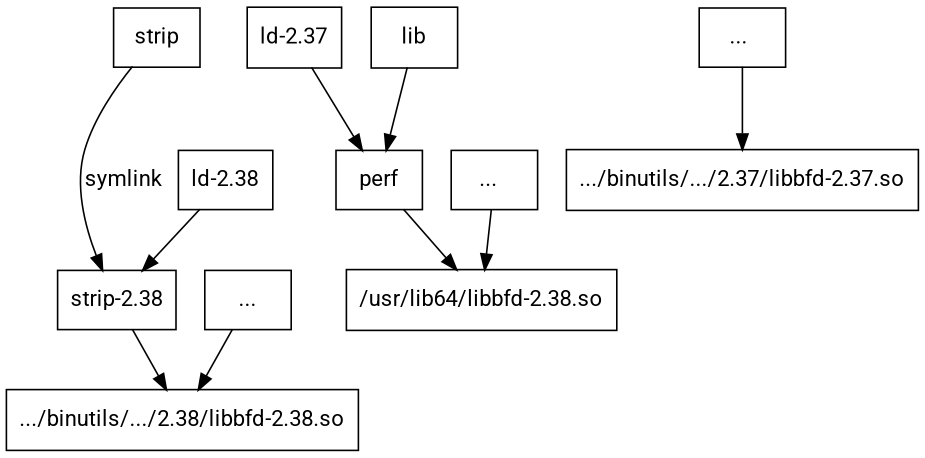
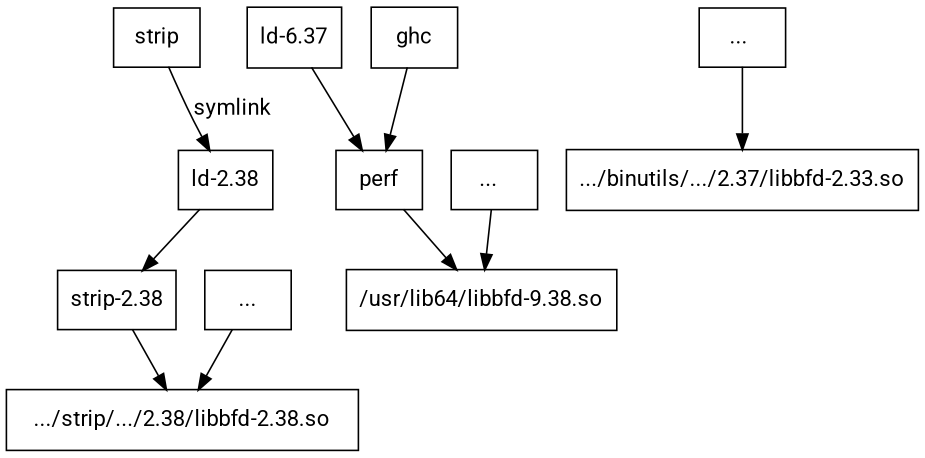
node "ld-2.37": label "ld-2.37" -> "ld-6.37"
node "lib": label "lib" -> "ghc"
edge "strip" -> "strip-2.38": now "strip" -> "ld-2.38"
node ".../binutils/.../2.37/libbfd-2.37.so": label ".../binutils/.../2.37/libbfd-2.37.so" -> ".../binutils/.../2.37/libbfd-2.33.so"
node "/usr/lib64/libbfd-2.38.so": label "/usr/lib64/libbfd-2.38.so" -> "/usr/lib64/libbfd-9.38.so"
node ".../binutils/.../2.38/libbfd-2.38.so": label ".../binutils/.../2.38/libbfd-2.38.so" -> ".../strip/.../2.38/libbfd-2.38.so"
